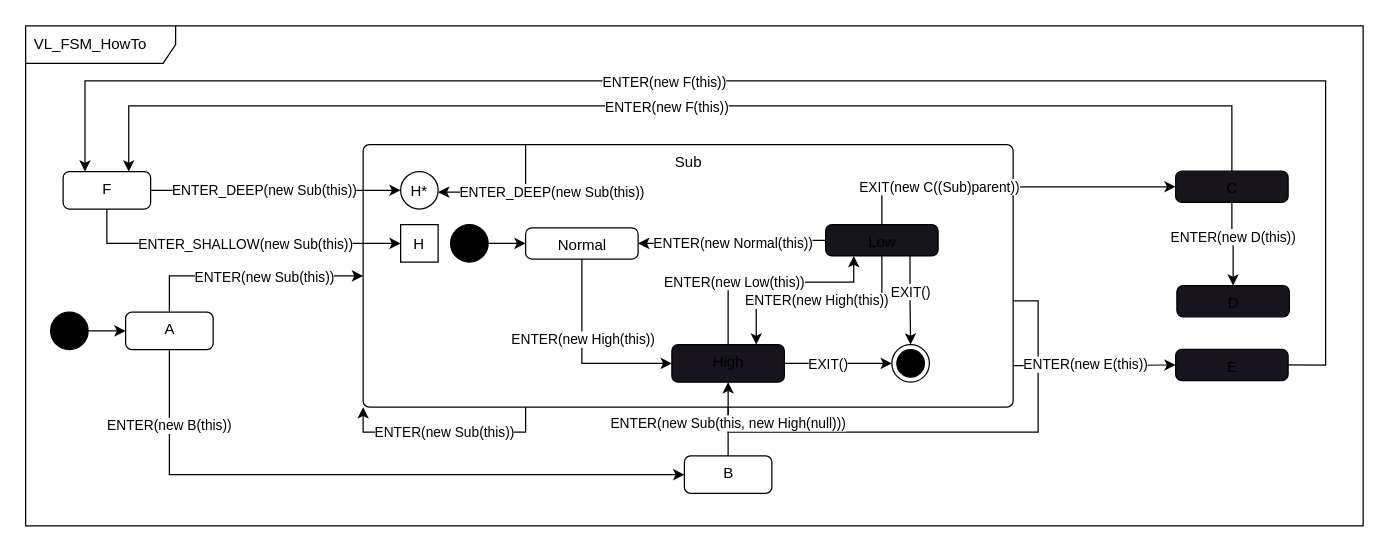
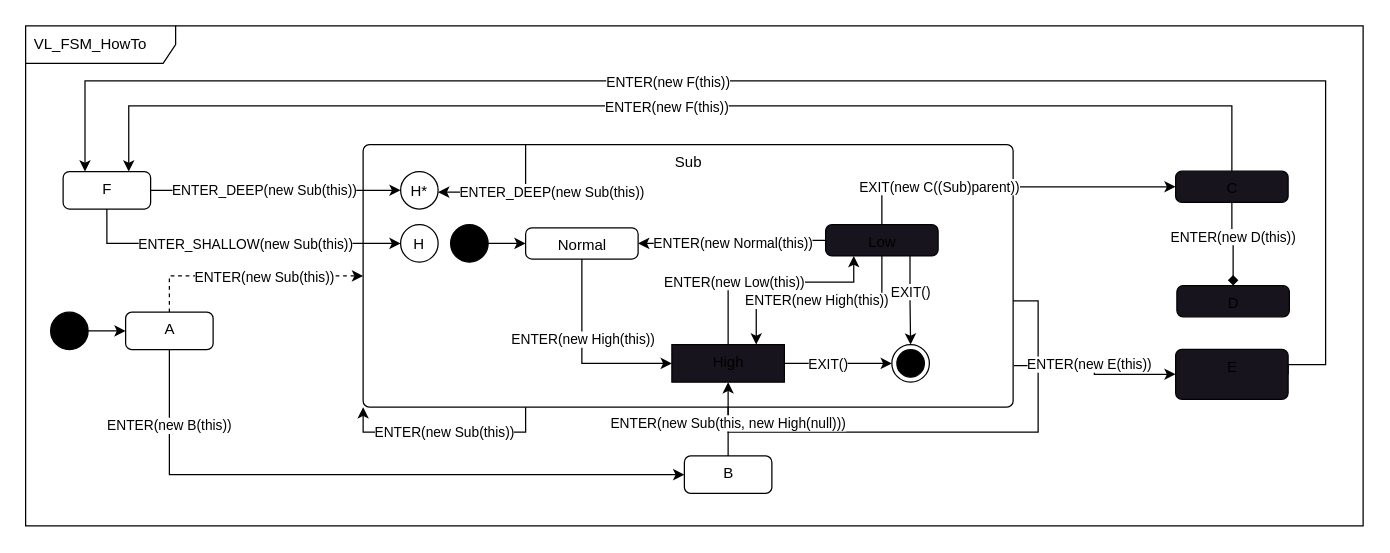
node "H": shape rectangle -> ellipse
edge "C" -> "D": arrowhead classic -> diamond
edge "A" -> "Sub": style solid -> dashed
node "High": shape rounded rectangle -> rectangle
node "E": size 113x31 -> 113x50
